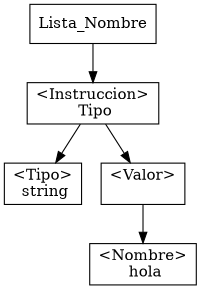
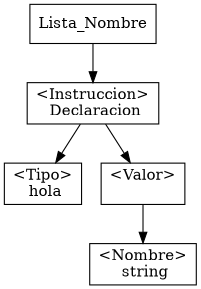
node "<Instruccion> Tipo": label "<Instruccion> Tipo" -> "<Instruccion> Declaracion"
node "<Tipo> string": label "<Tipo> string" -> "<Tipo> hola"
node "<Nombre> hola": label "<Nombre> hola" -> "<Nombre> string"
